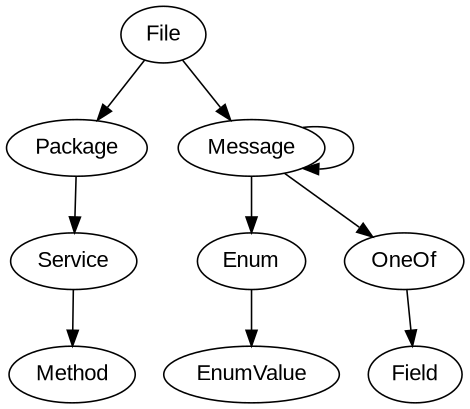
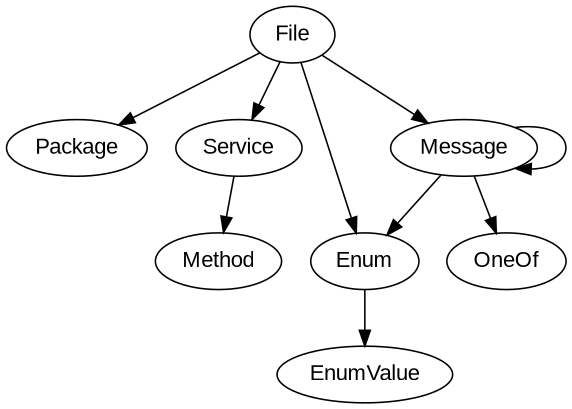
edge "File" -> "Enum": added
edge "Package" -> "Service": now "File" -> "Service"
node "Field": removed
